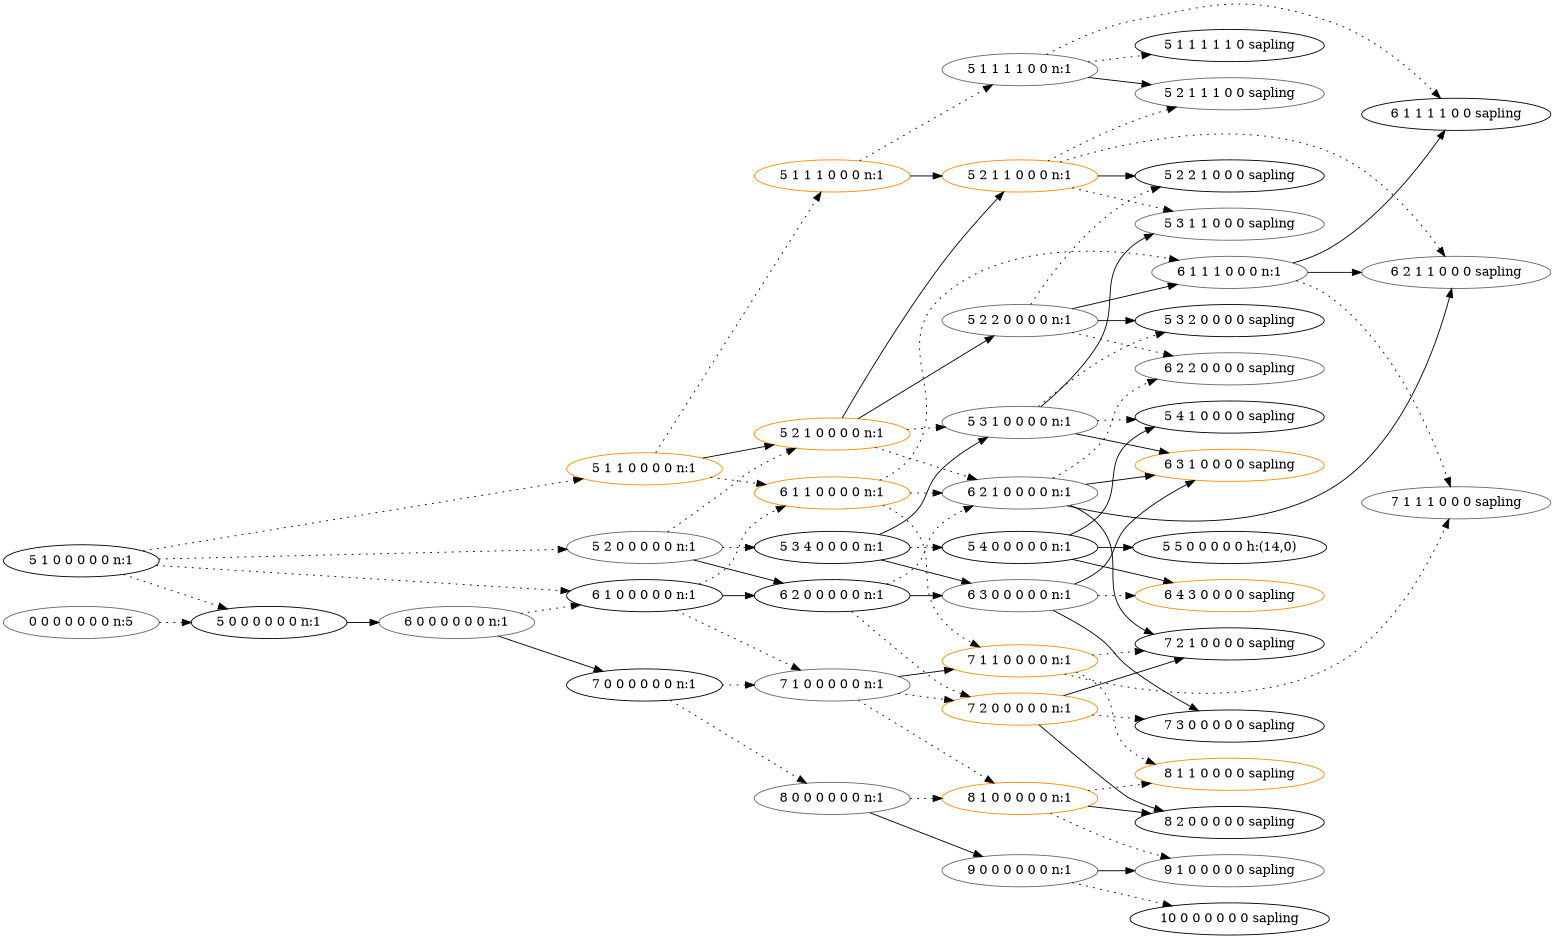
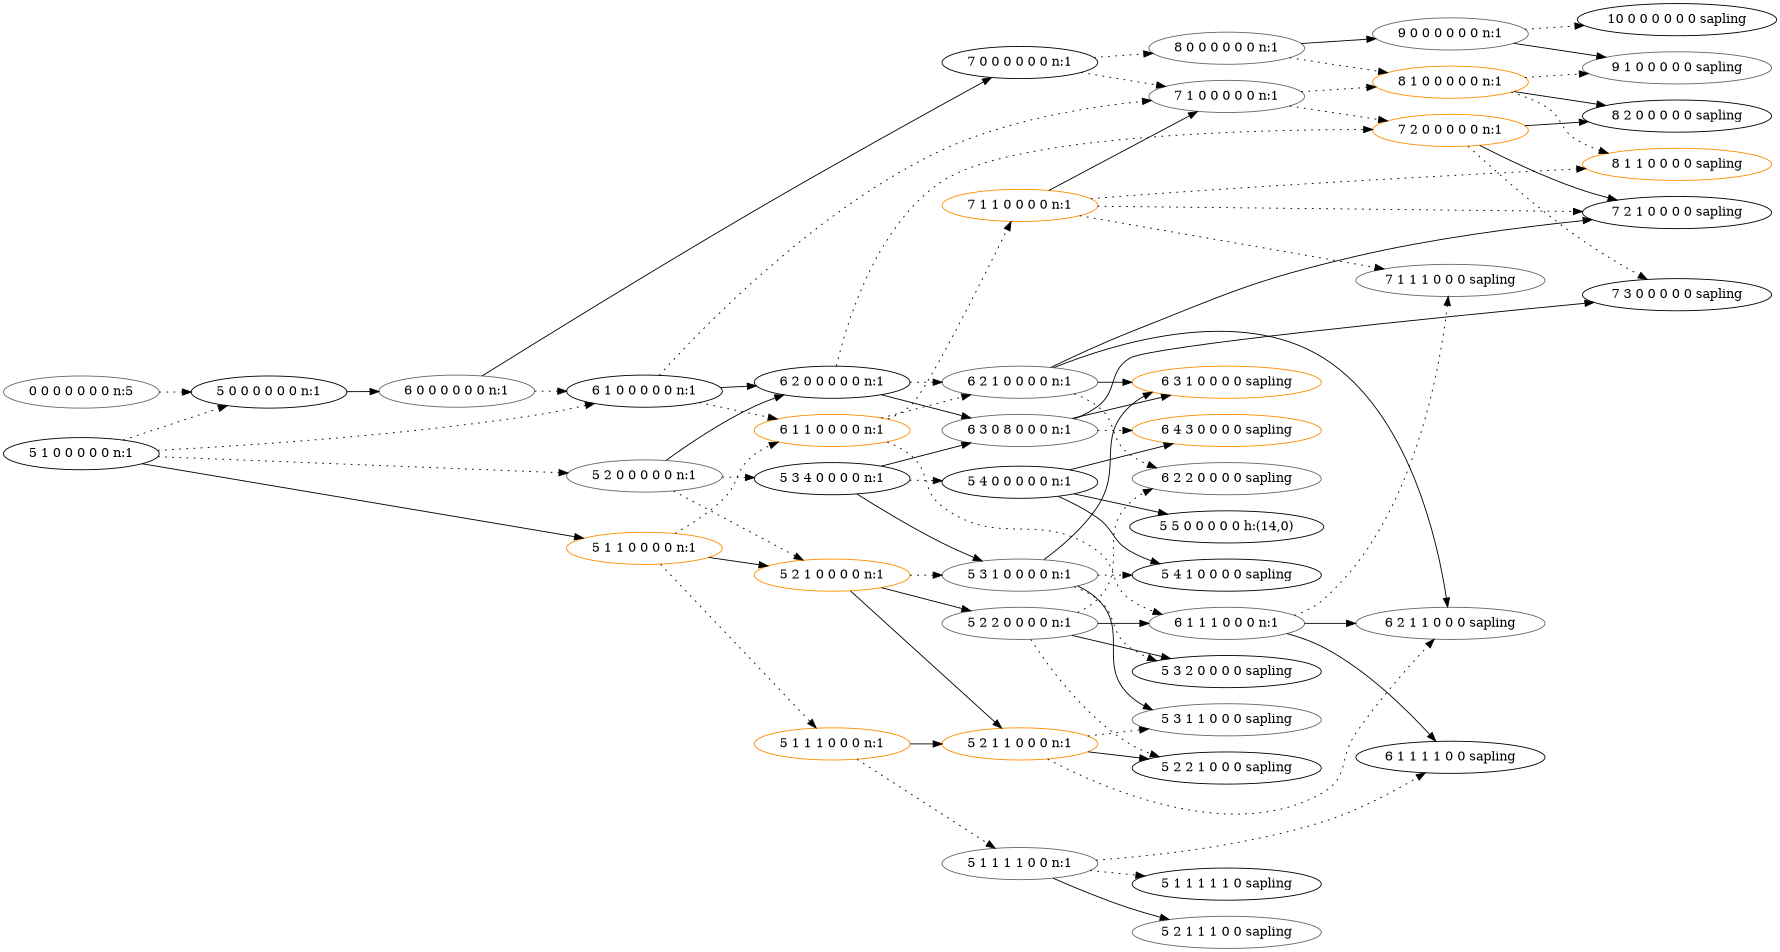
edge "5 2 1 1 0 0 0 n:1" -> "5 2 1 1 1 0 0 sapling": removed
edge "5 2 1 0 0 0 0 n:1" -> "6 2 1 0 0 0 0 n:1": removed
edge "5 1 0 0 0 0 0 n:1" -> "5 1 1 0 0 0 0 n:1": style dotted -> solid
node "6 3 0 0 0 0 0 n:1": label "6 3 0 0 0 0 0 n:1" -> "6 3 0 8 0 0 0 n:1"
edge "7 1 0 0 0 0 0 n:1" -> "7 1 1 0 0 0 0 n:1": reversed
